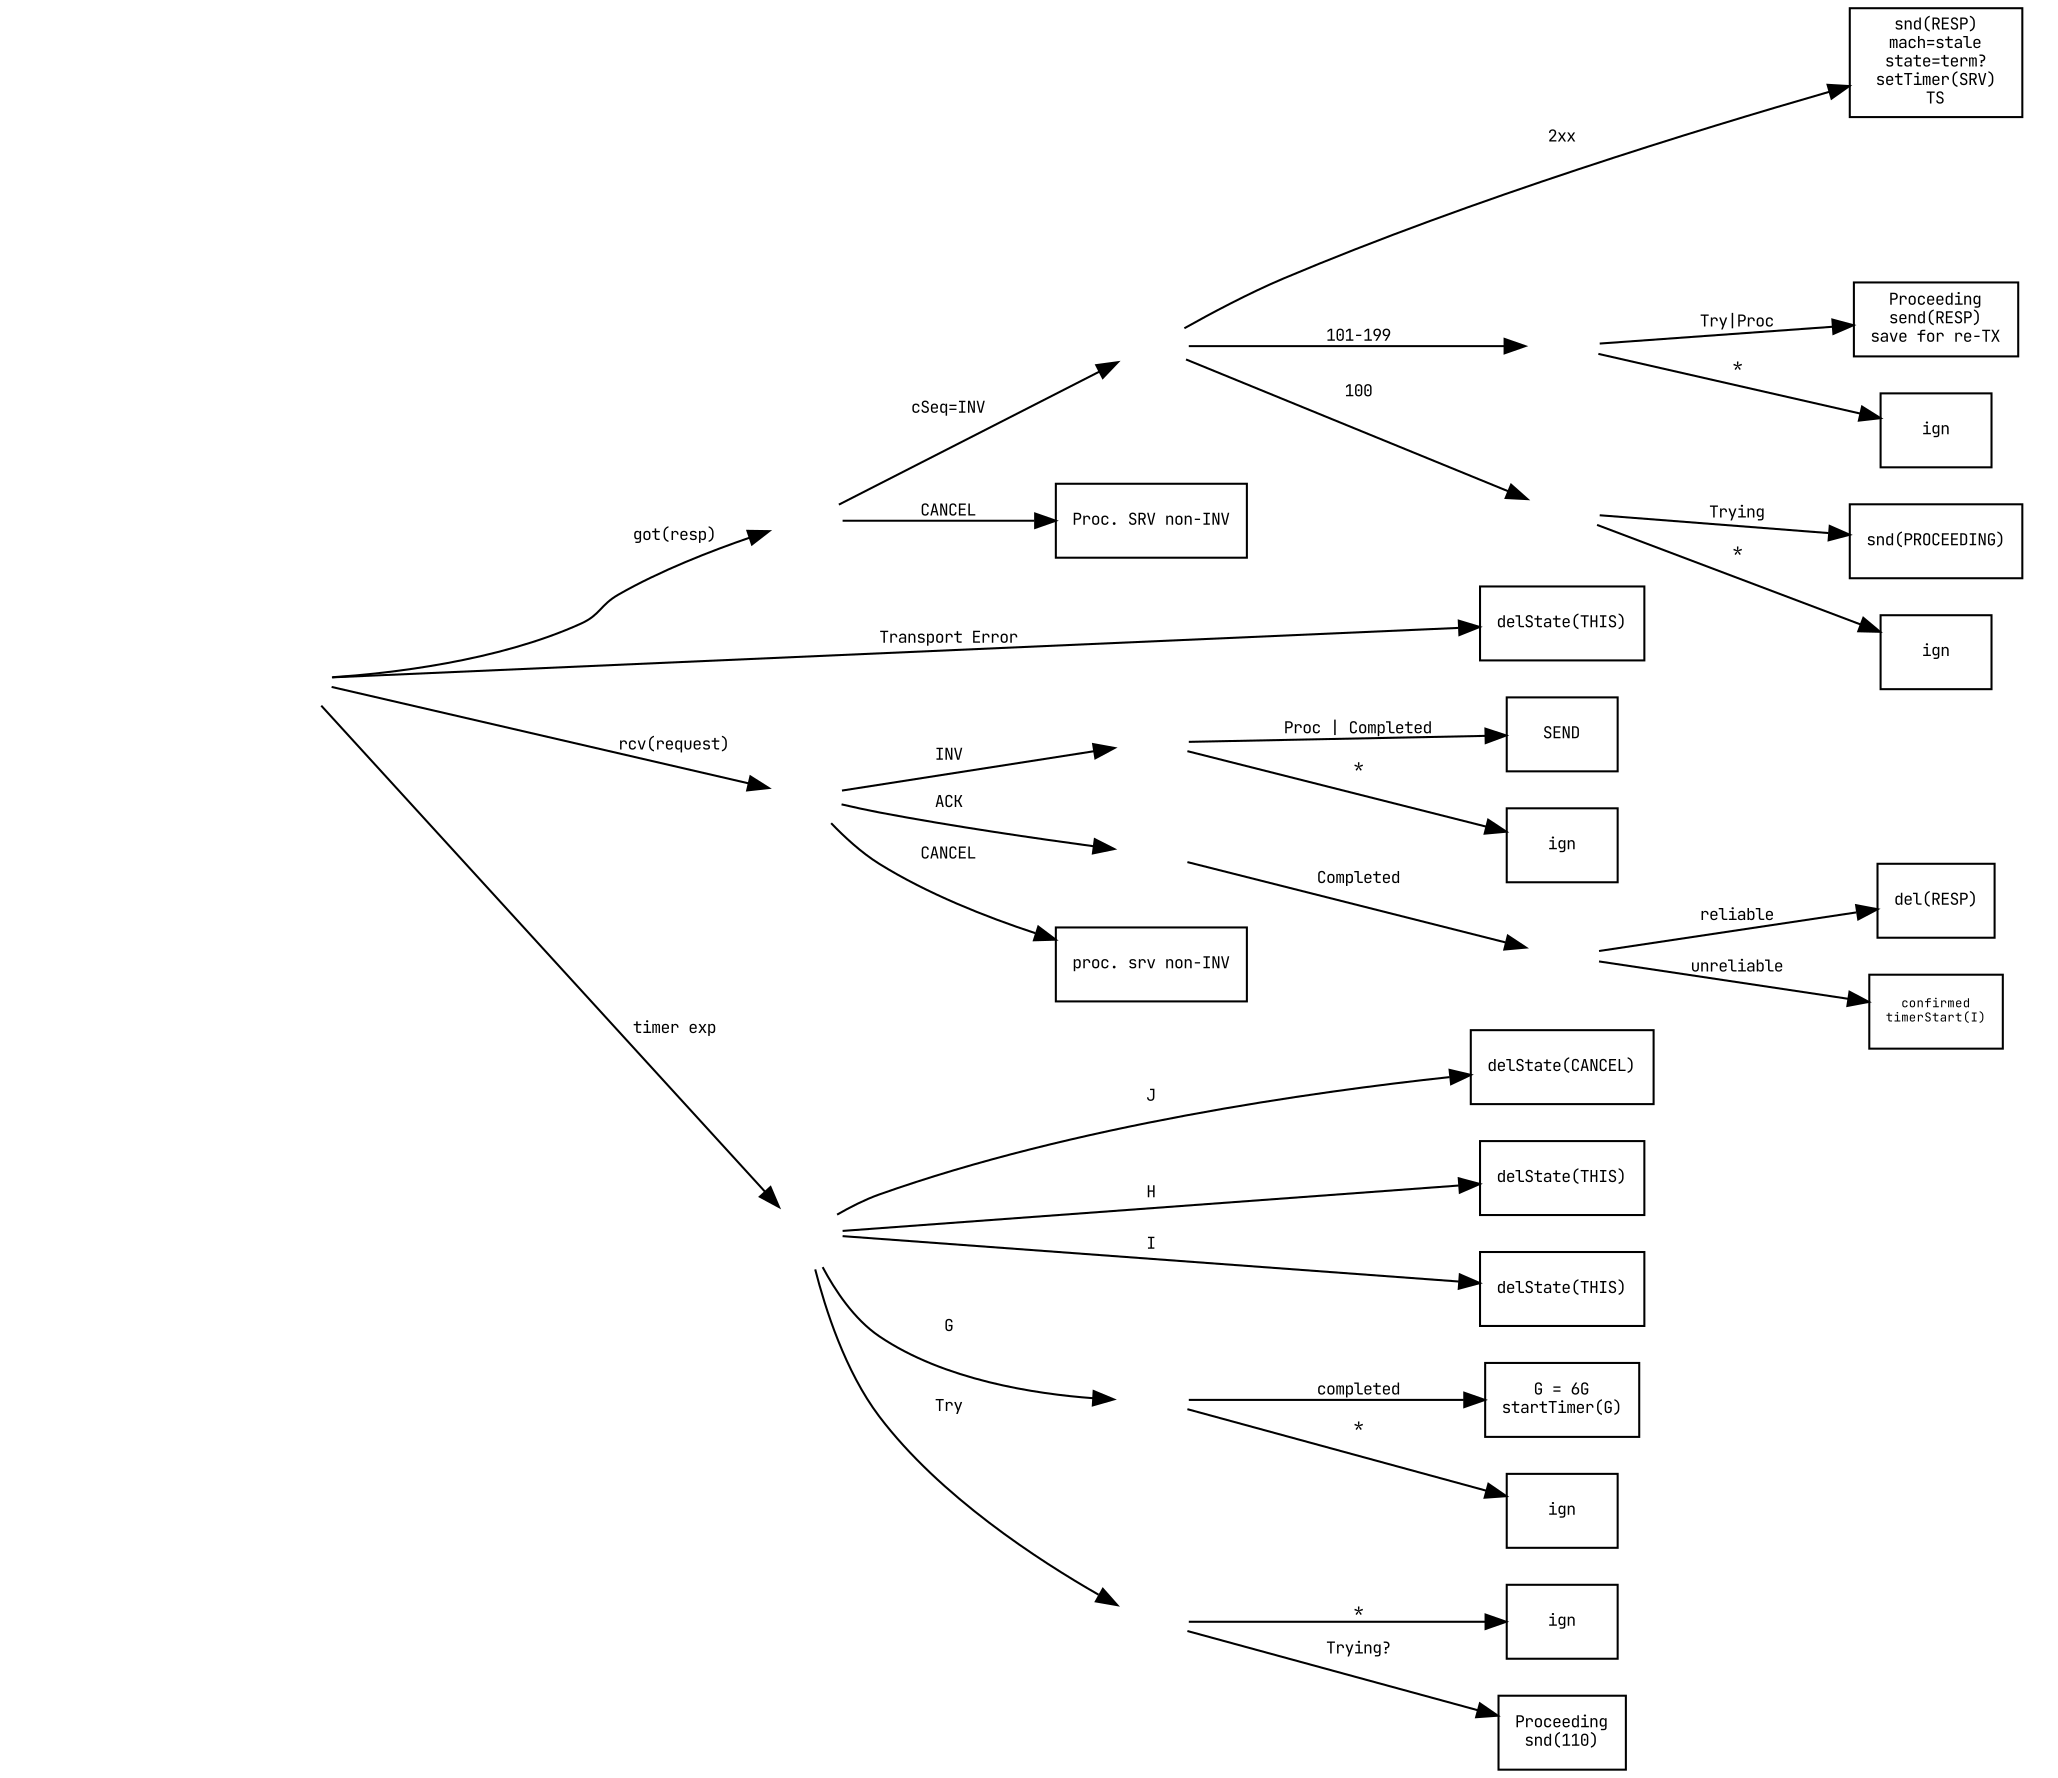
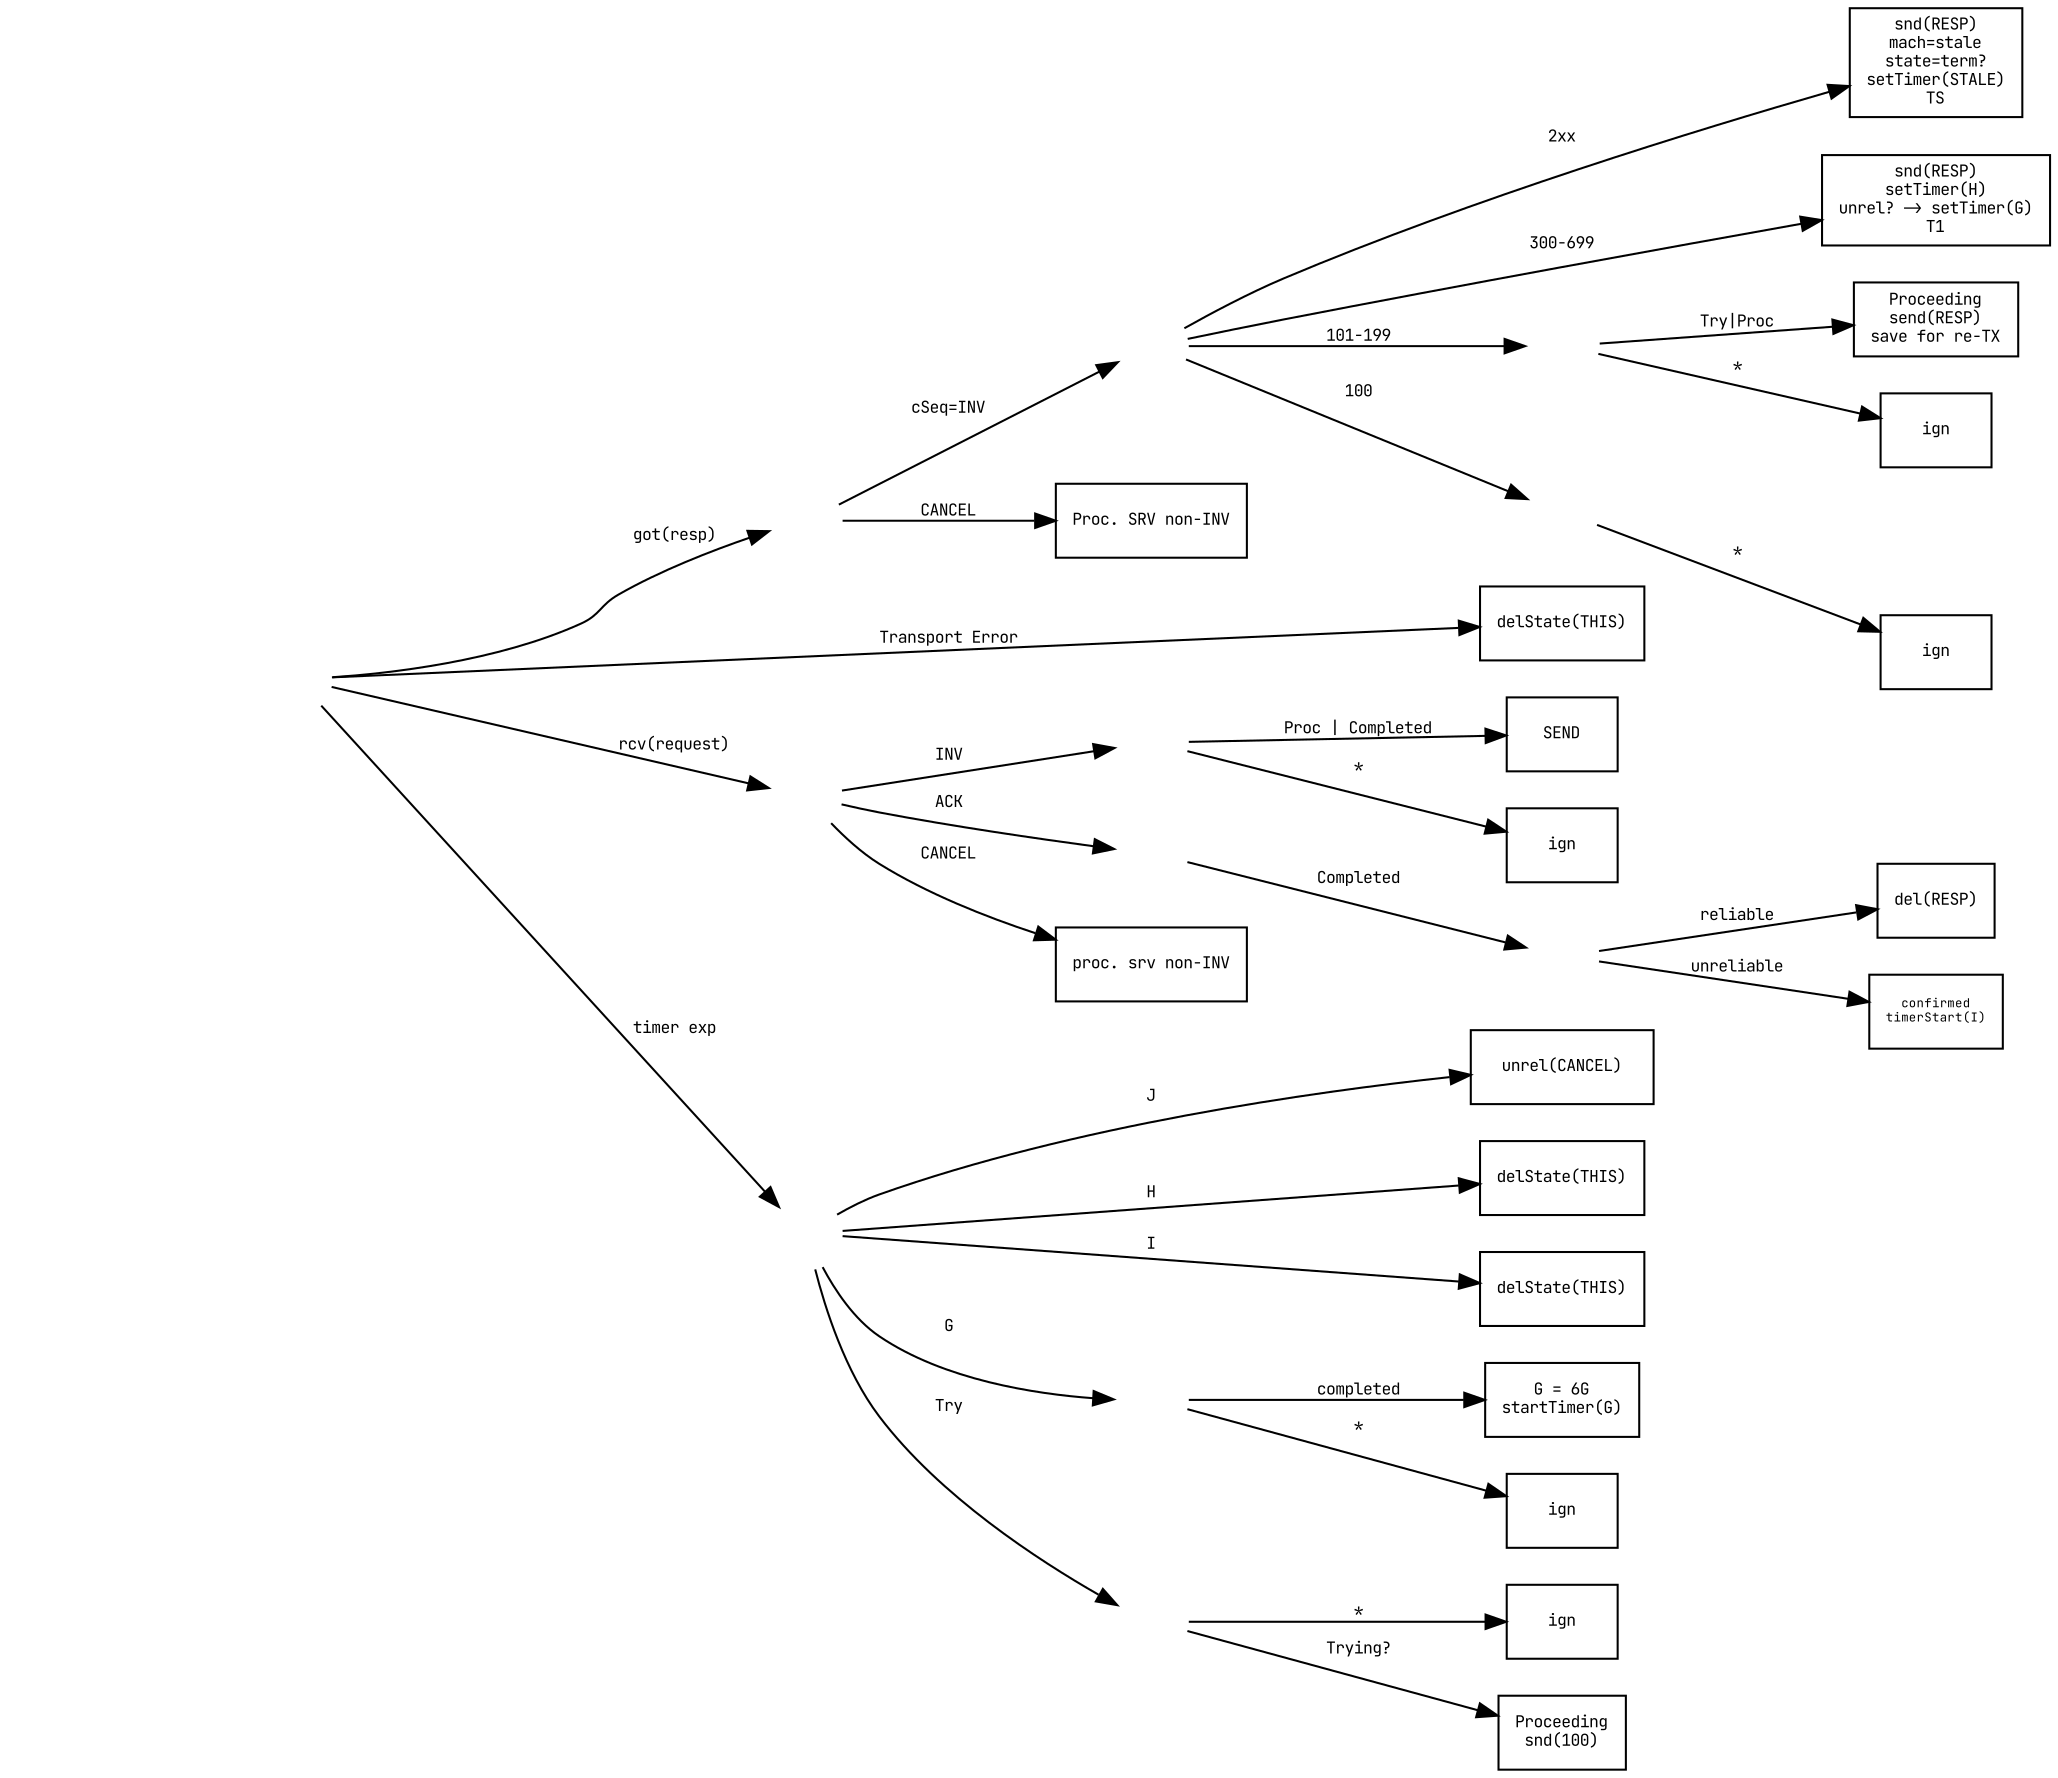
node "snd(RESP) mach=stale state=term? setTimer(SRV) TS": label "snd(RESP) mach=stale state=term? setTimer(SRV) TS" -> "snd(RESP) mach=stale state=term? setTimer(STALE) TS"
node "snd(RESP) setTimer(H) unrel? -> setTimer(G) T1": added
node "snd(PROCEEDING)": removed
node "delState(CANCEL)": label "delState(CANCEL)" -> "unrel(CANCEL)"
node "Proceeding snd(110)": label "Proceeding snd(110)" -> "Proceeding snd(100)"
